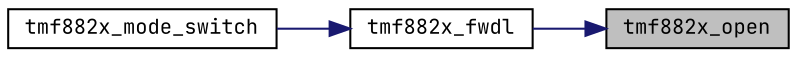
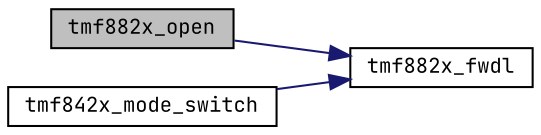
node "tmf882x_mode_switch": label "tmf882x_mode_switch" -> "tmf842x_mode_switch"
edge "tmf882x_fwdl" -> "tmf882x_open": reversed
